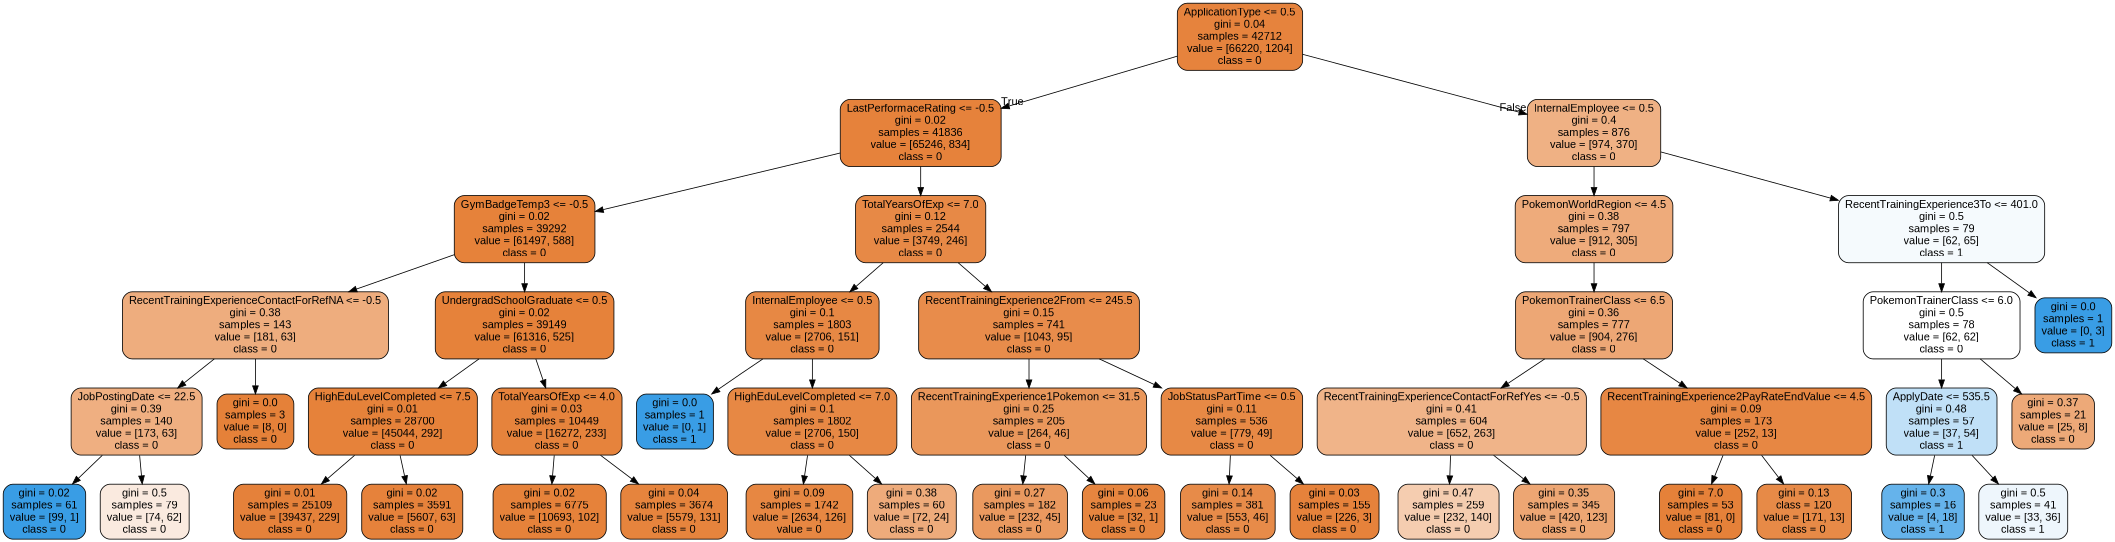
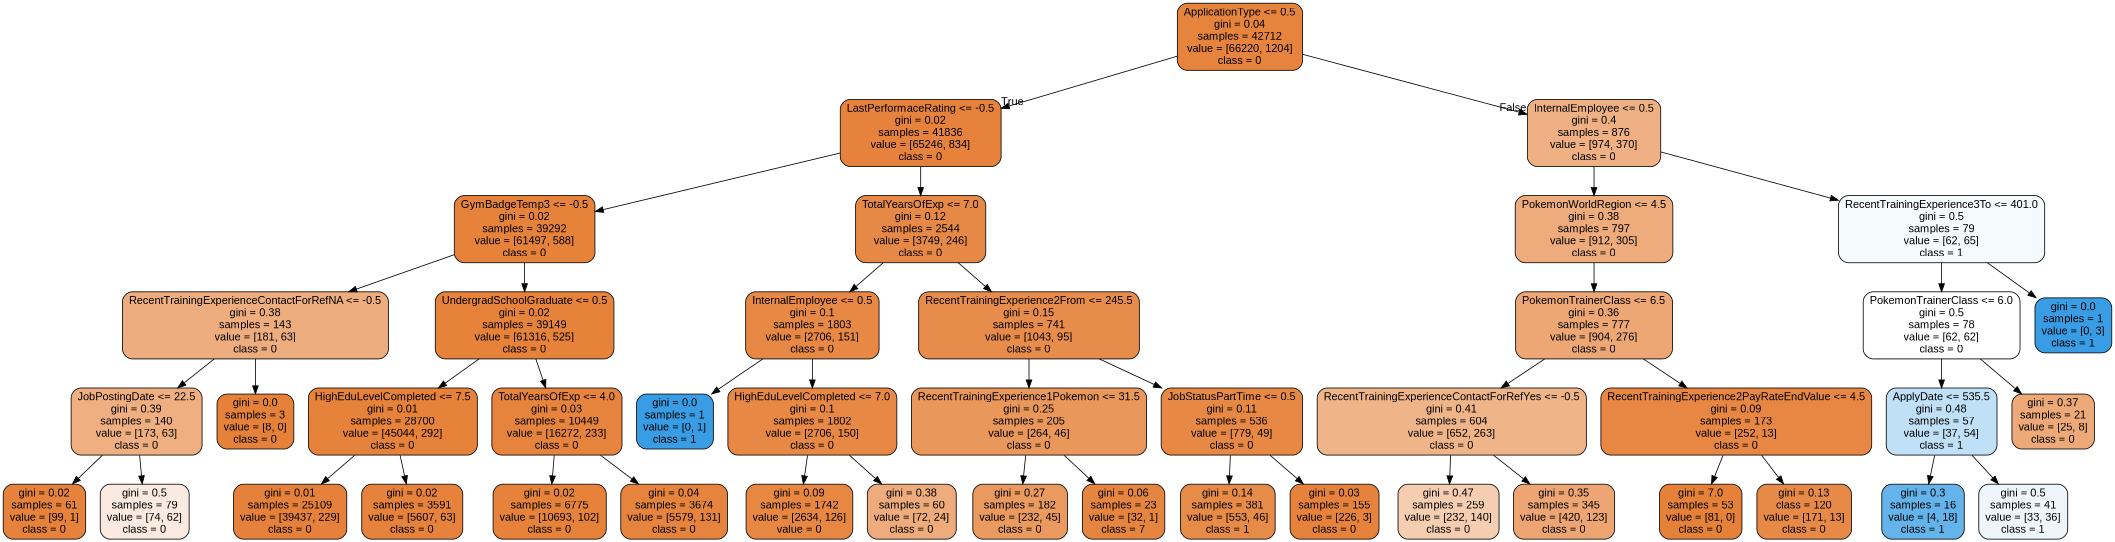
node "gini = 0.02 samples = 61 value = [99, 1] class = 0": fillcolor #399de5ff -> #e58139fc
node "gini = 0.06 samples = 23 value = [32, 1] class = 0": label "gini = 0.06 samples = 23 value = [32, 1] class = 0" -> "gini = 0.06 samples = 23 value = [32, 1] class = 7"
node "gini = 0.14 samples = 381 value = [553, 46] class = 0": label "gini = 0.14 samples = 381 value = [553, 46] class = 0" -> "gini = 0.14 samples = 381 value = [553, 46] class = 1"
